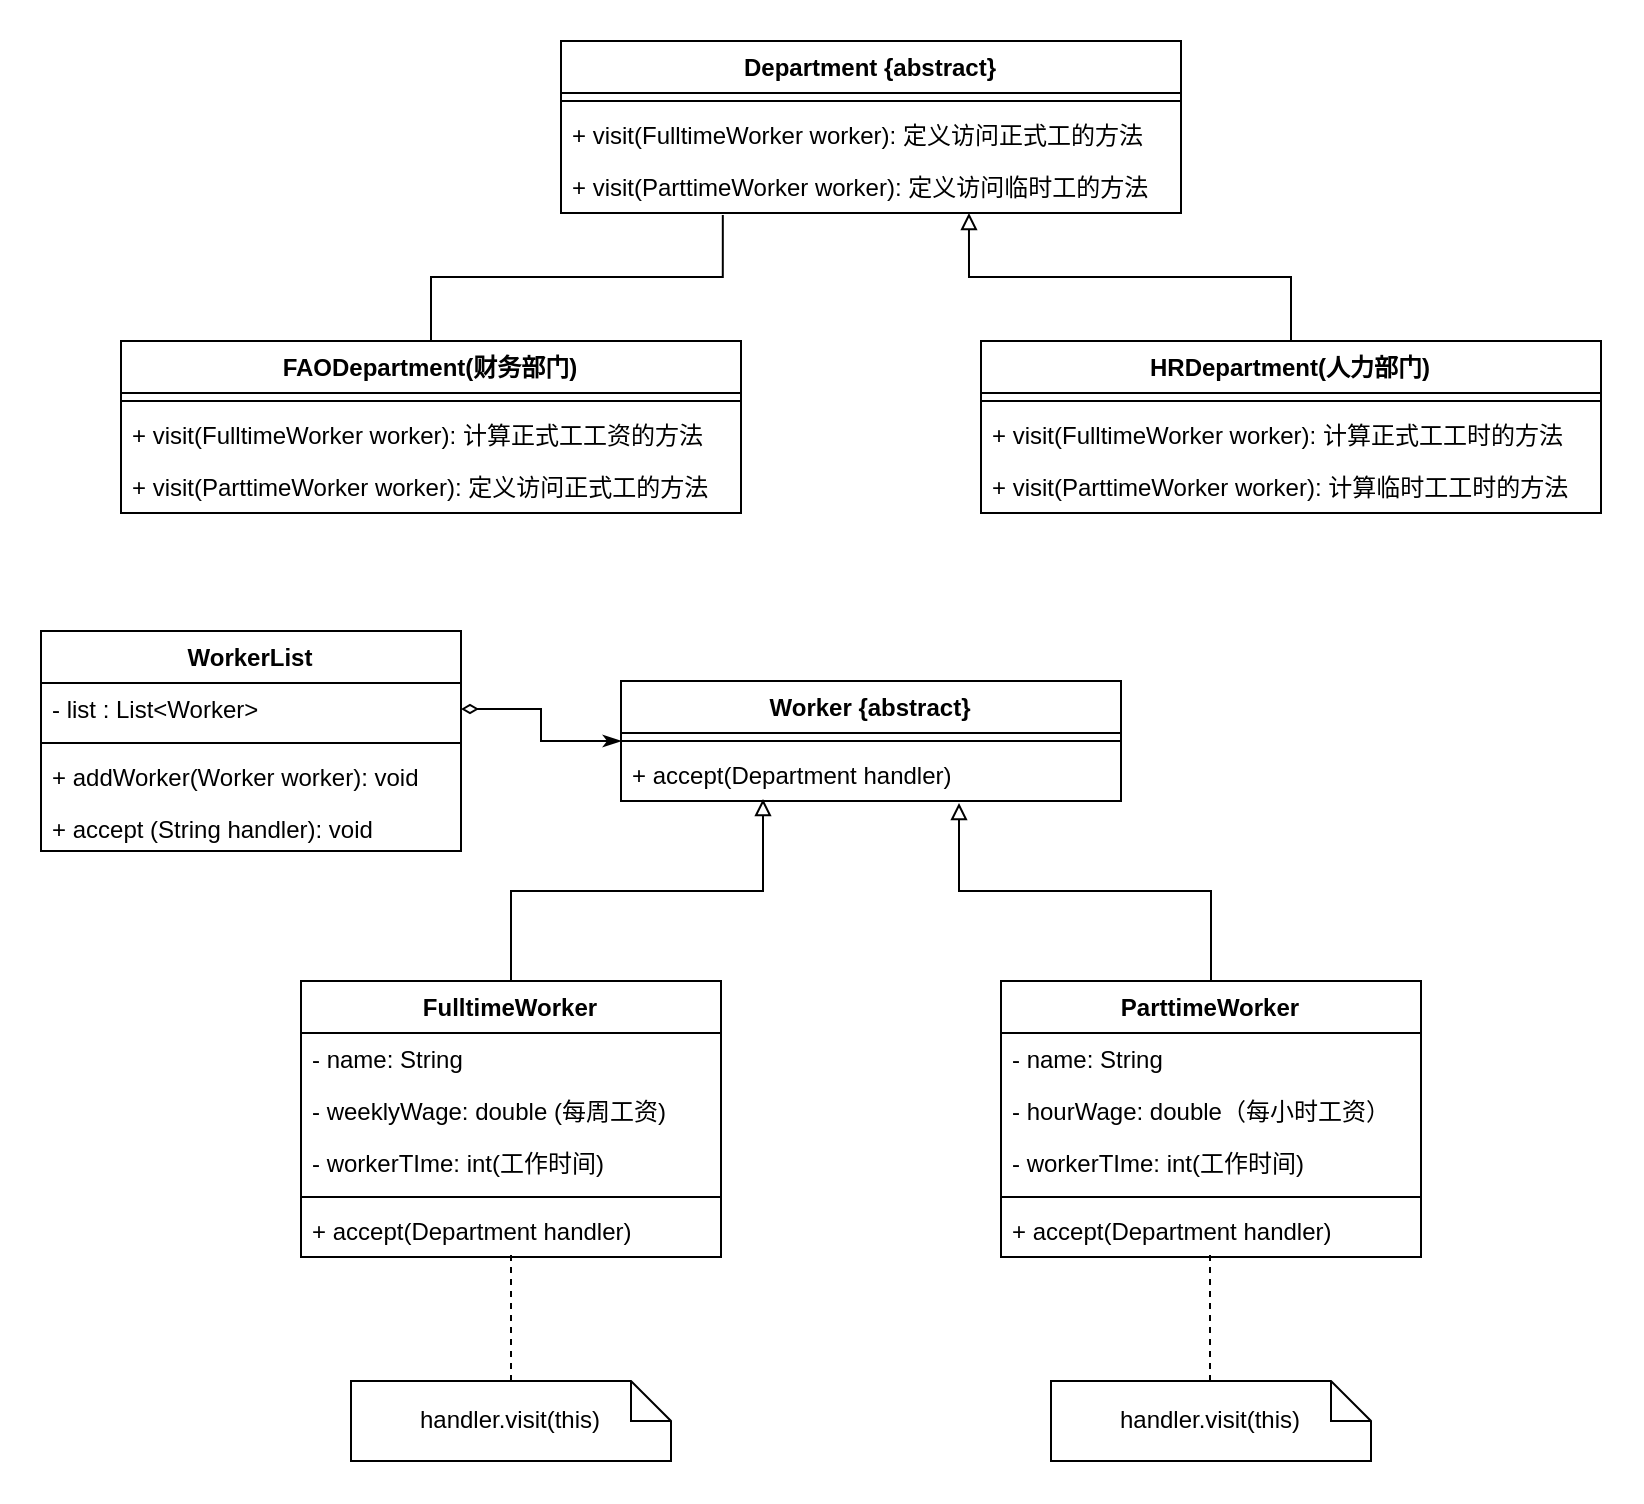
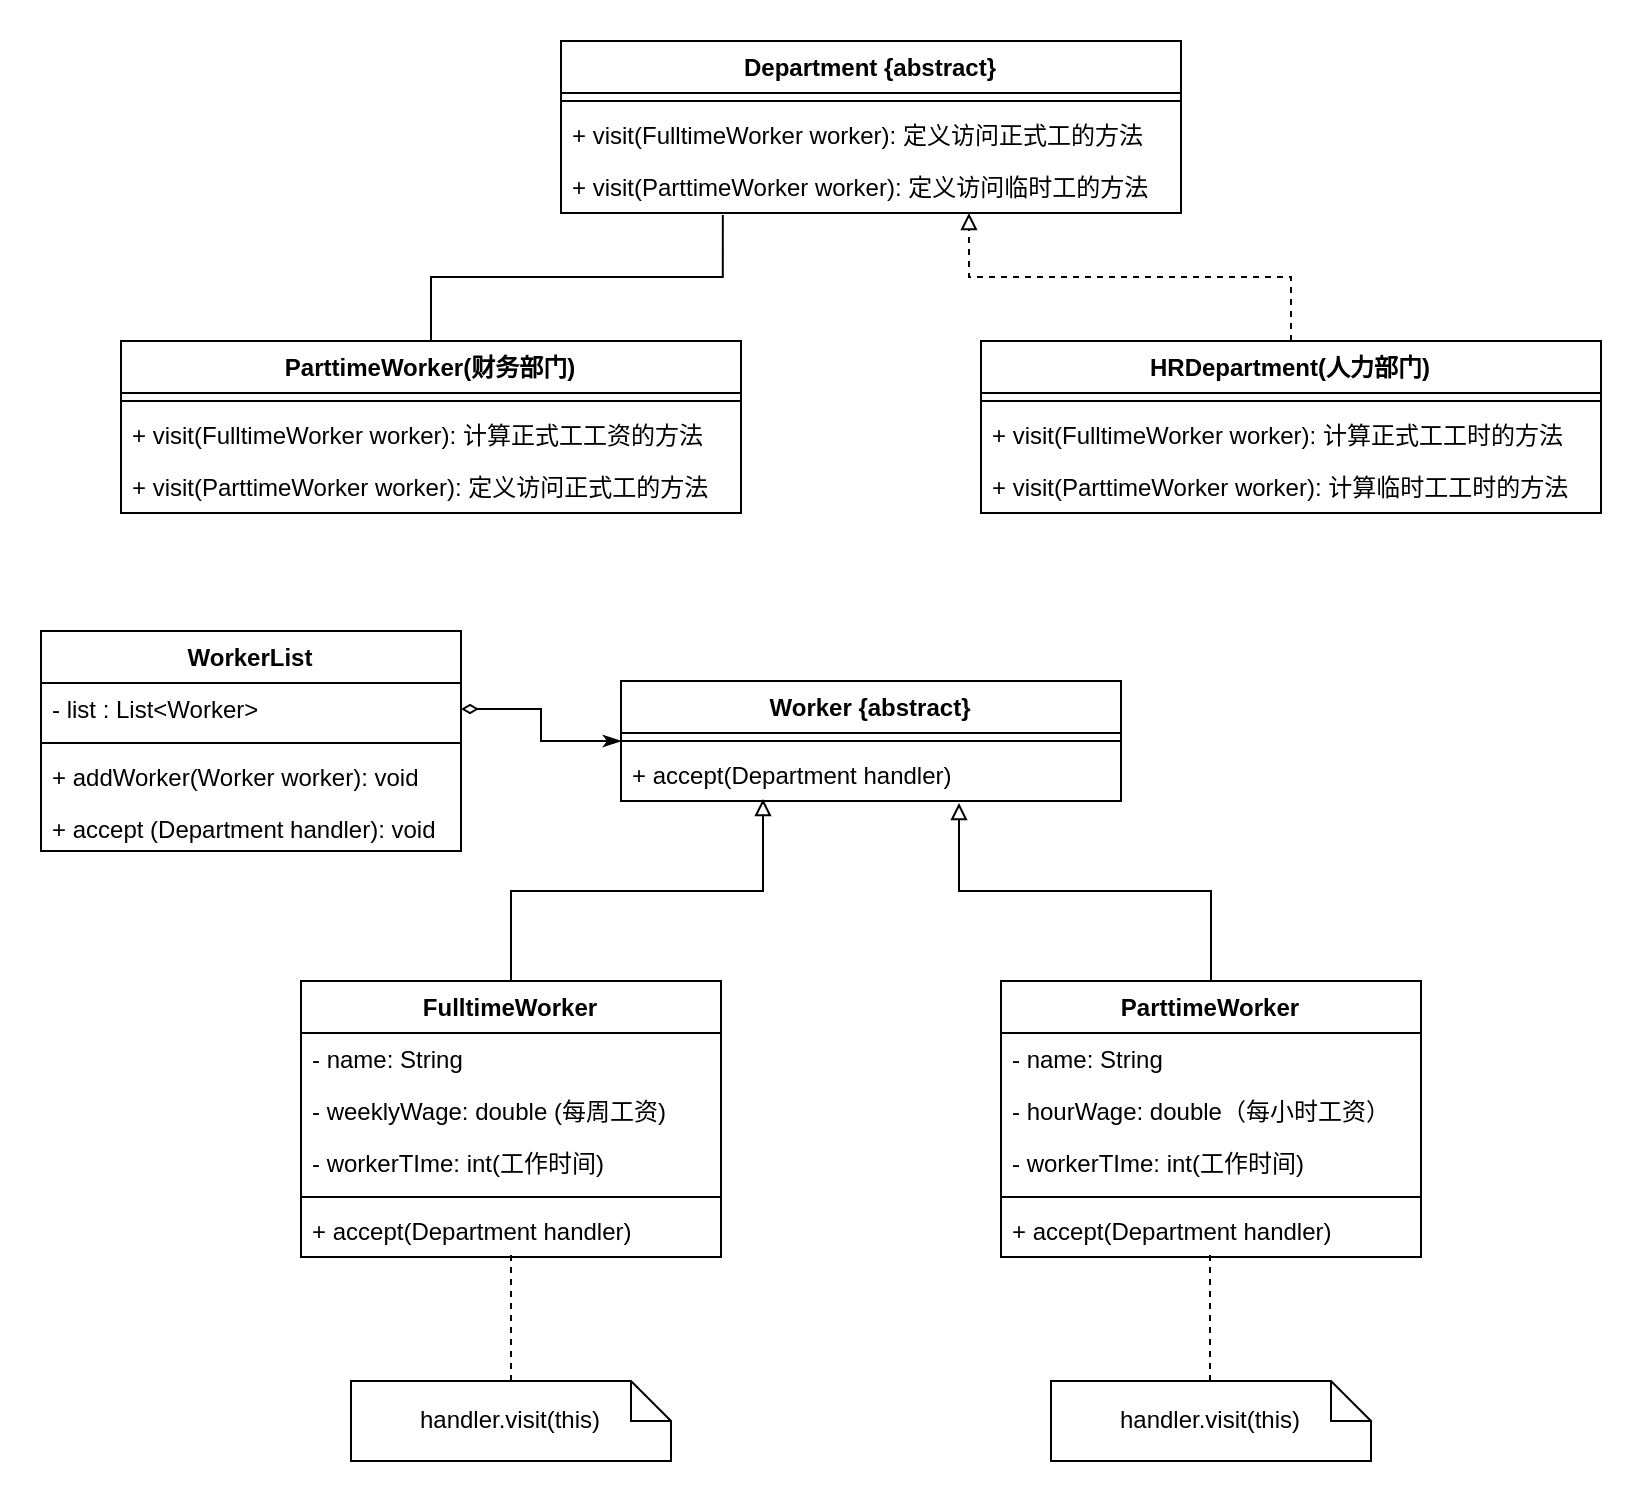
edge "HRDepartment(人力部门)" -> "+ visit(ParttimeWorker worker): 定义访问临时工的方法": style solid -> dashed
node "FAODepartment(财务部门)": label "FAODepartment(财务部门)" -> "ParttimeWorker(财务部门)"
node "+ accept (String handler): void": label "+ accept (String handler): void" -> "+ accept (Department handler): void"
